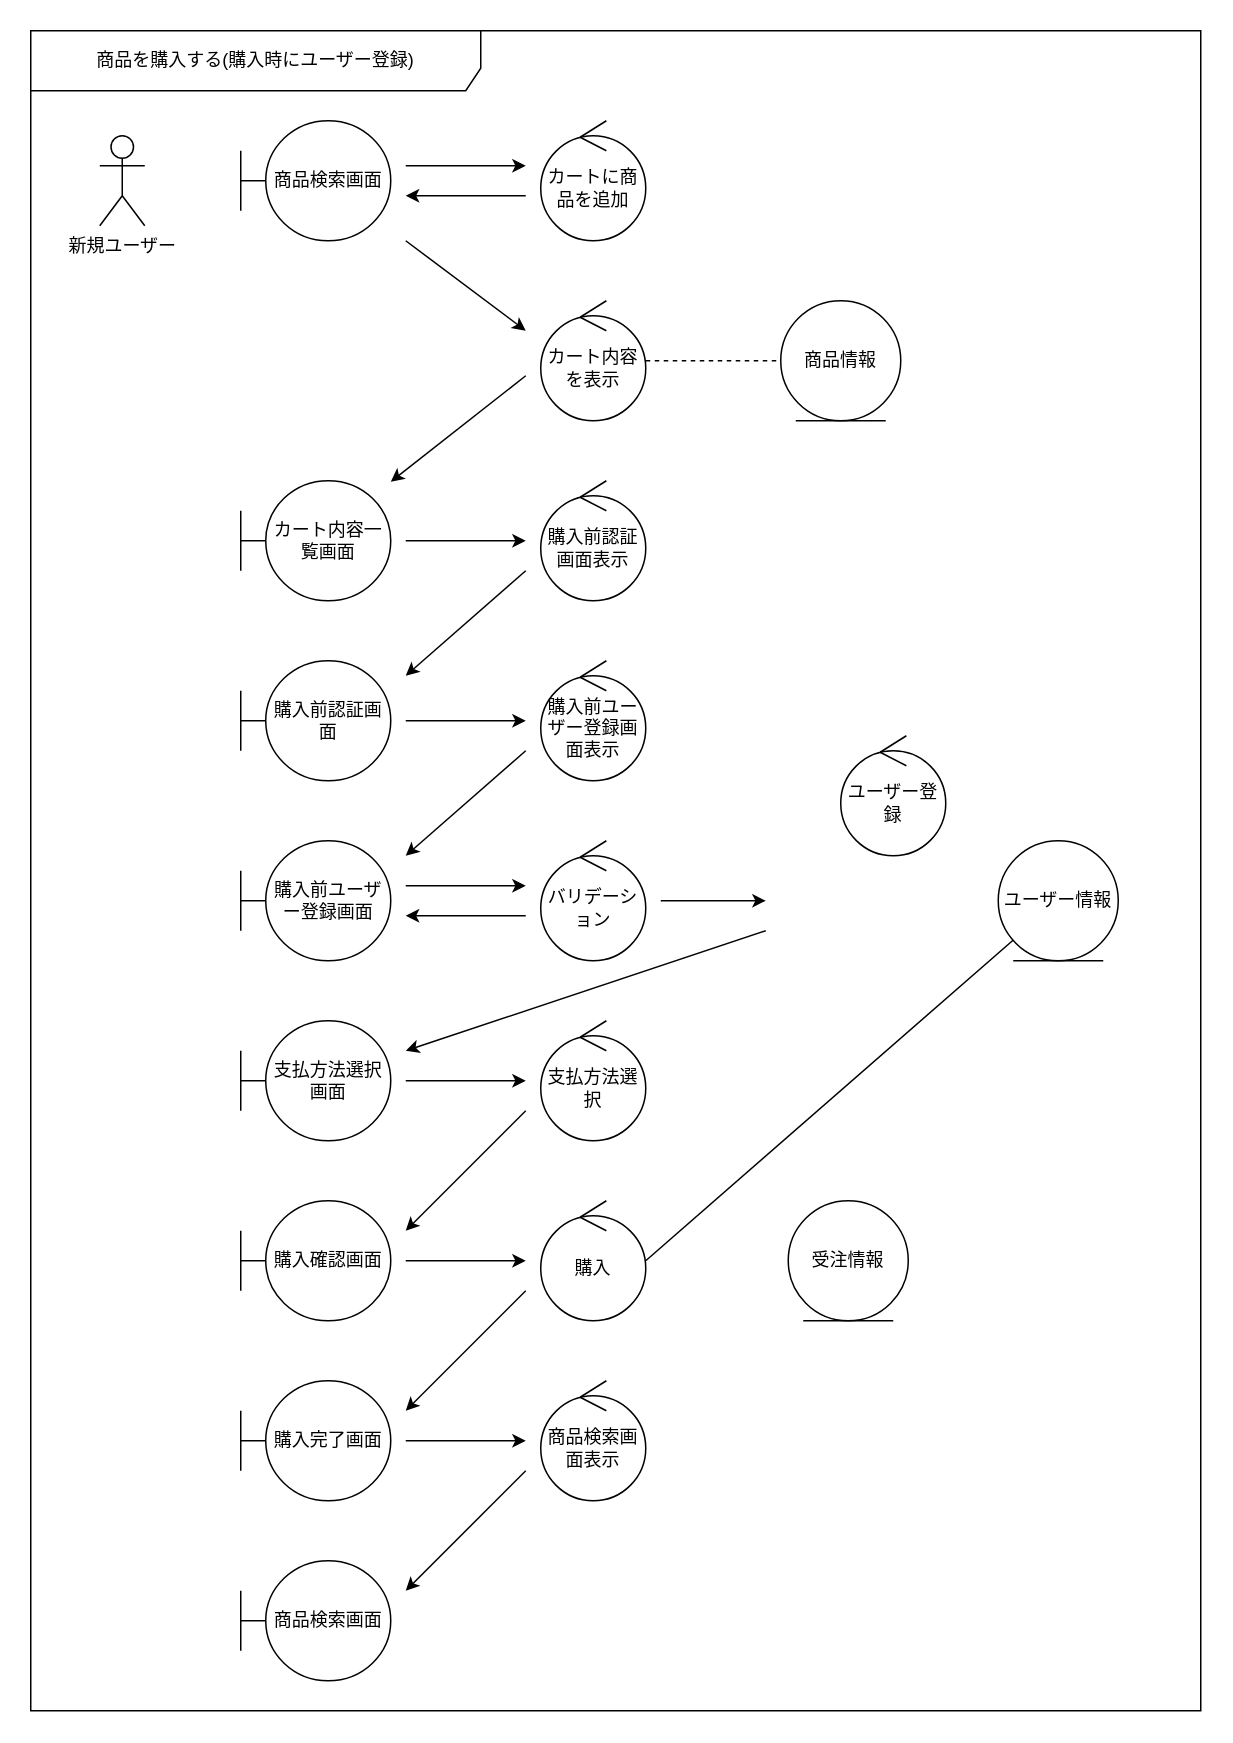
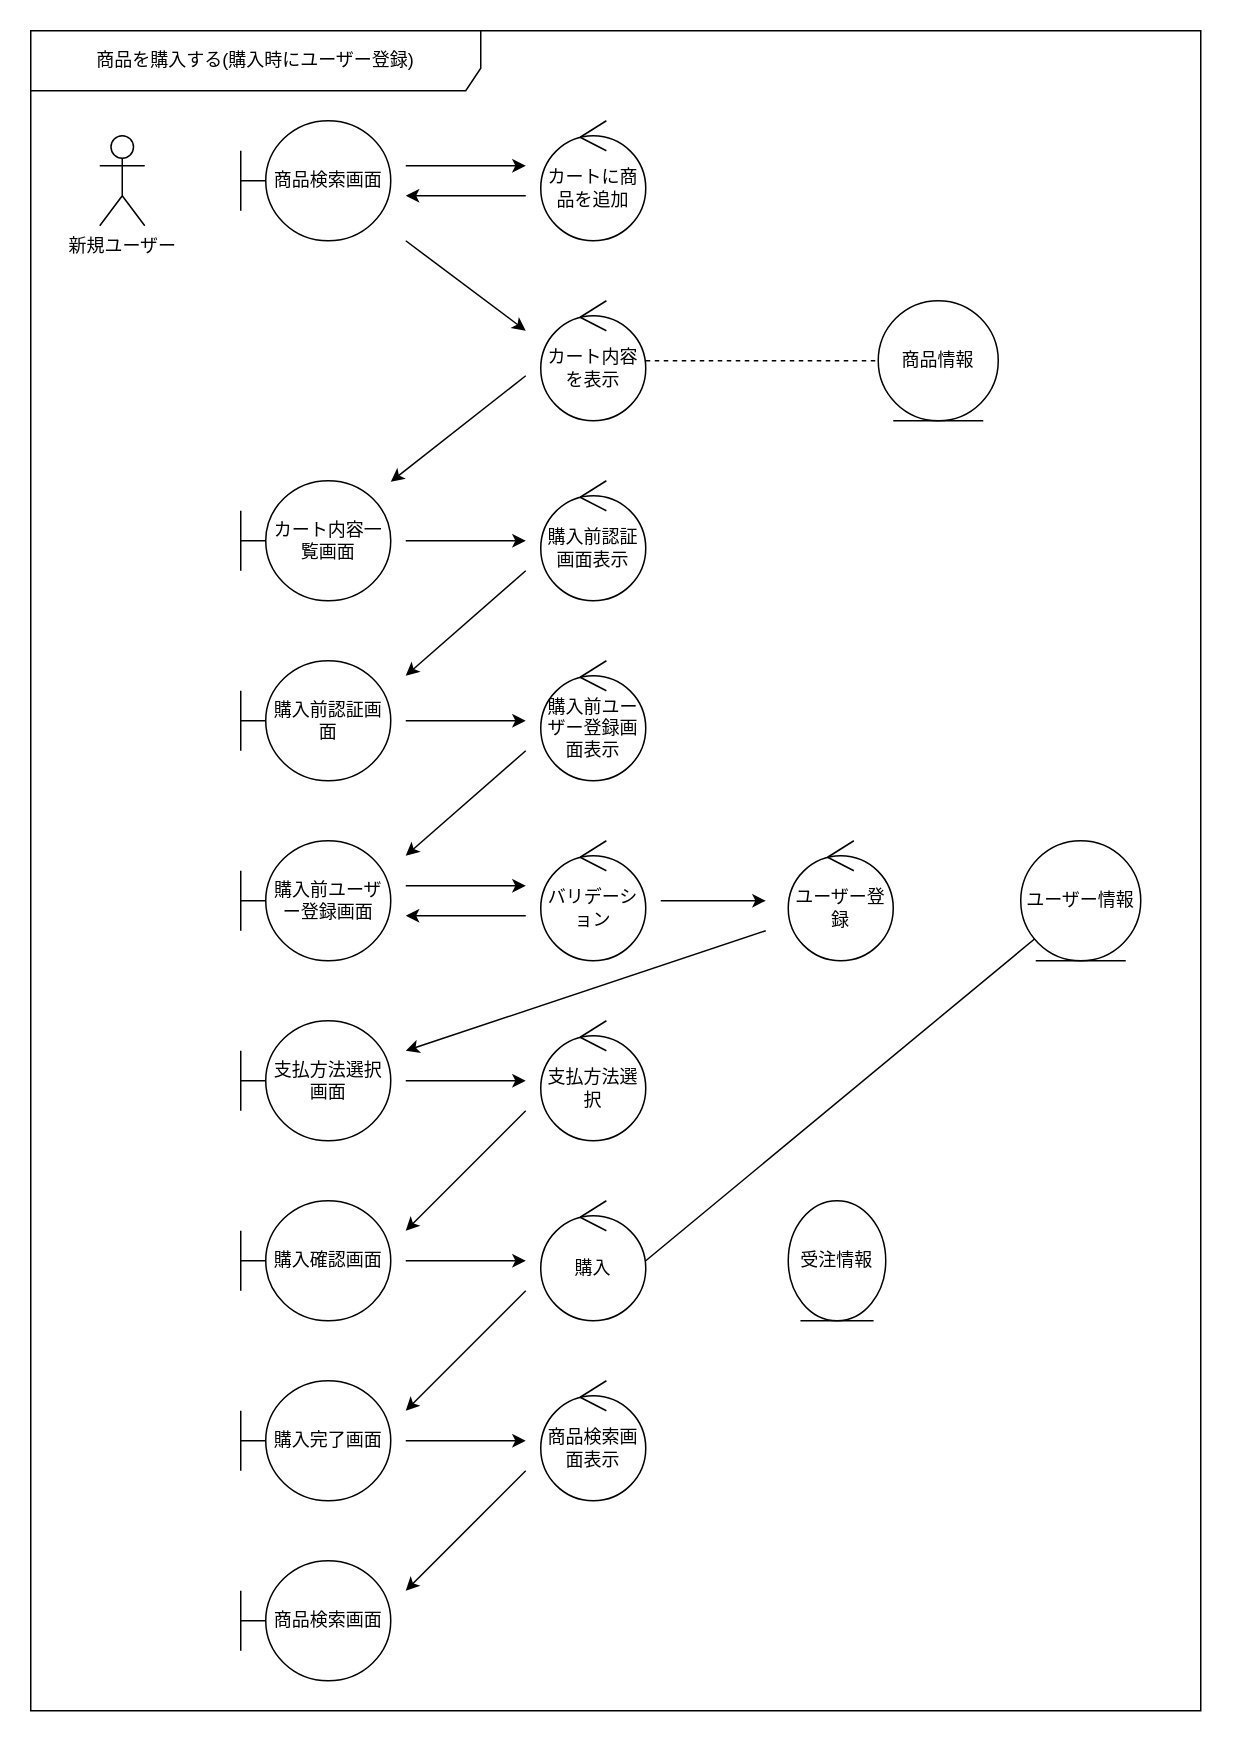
node "商品情報": moved (841, 361) -> (938, 361)
node "ユーザー登録": moved (893, 796) -> (841, 901)
node "ユーザー情報": moved (1058, 901) -> (1081, 901)
node "受注情報": size 120x120 -> 98x120
